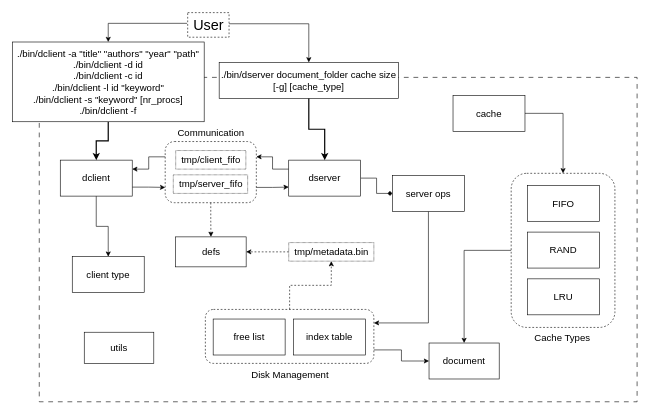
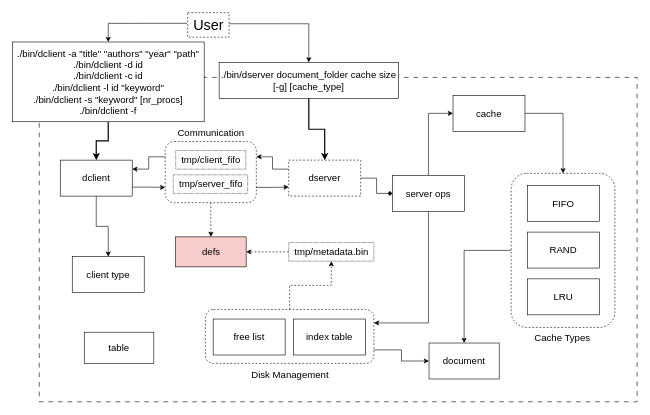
edge "server ops" -> "cache": added
node "dserver": style solid -> dashed
node "defs": fillcolor #ffffff -> #f8cecc
node "utils": label "utils" -> "table"
